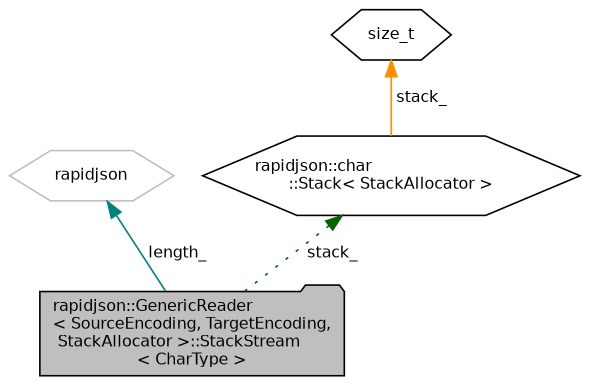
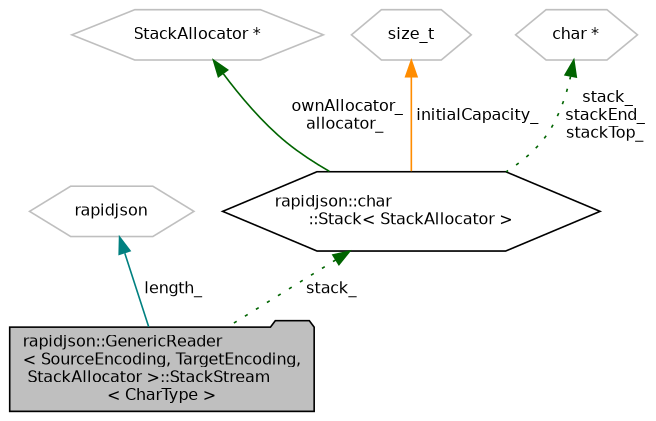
node "StackAllocator *": added
node "size_t": color black -> grey75
node "char *": added
edge "rapidjson::char ::Stack< StackAllocator >" -> "size_t": label " stack_" -> " initialCapacity_"
